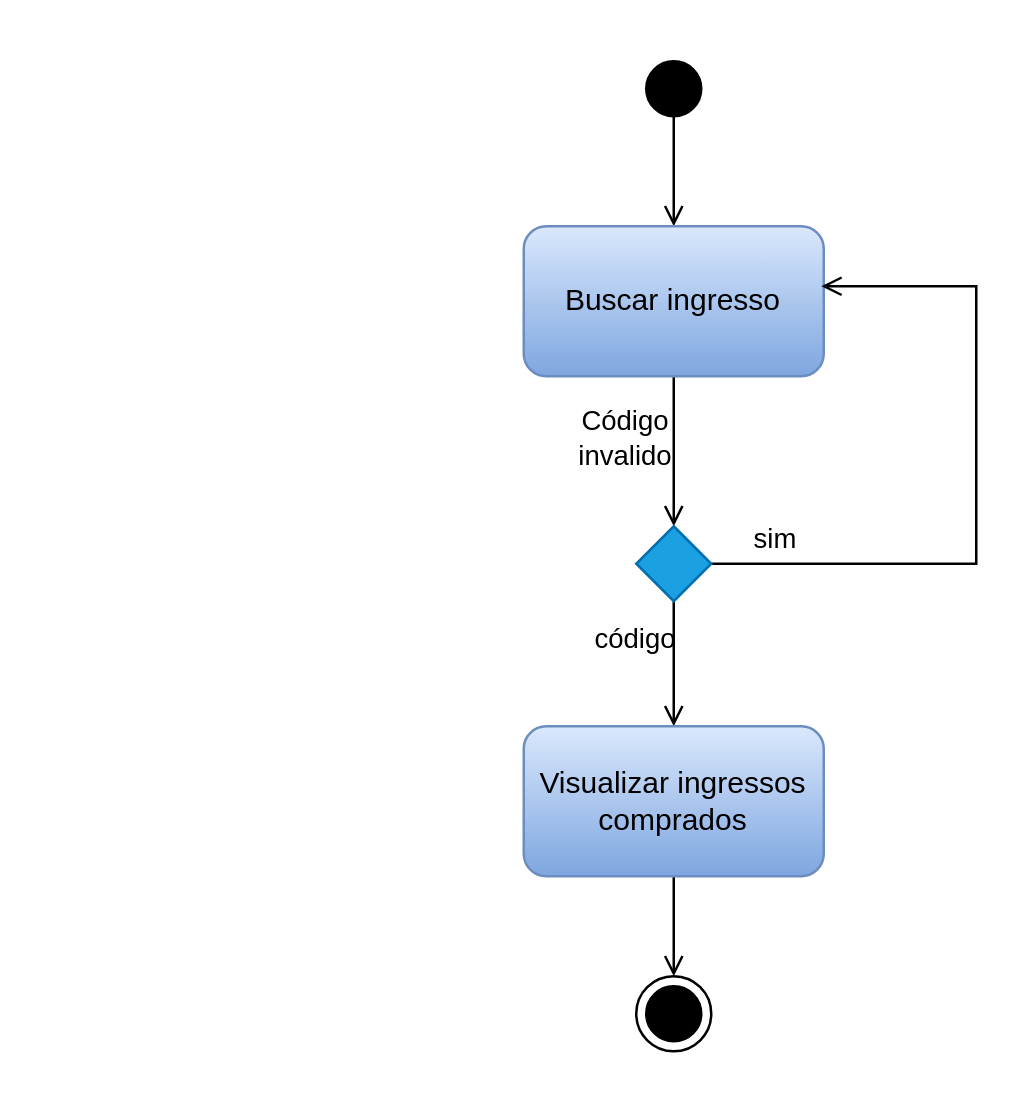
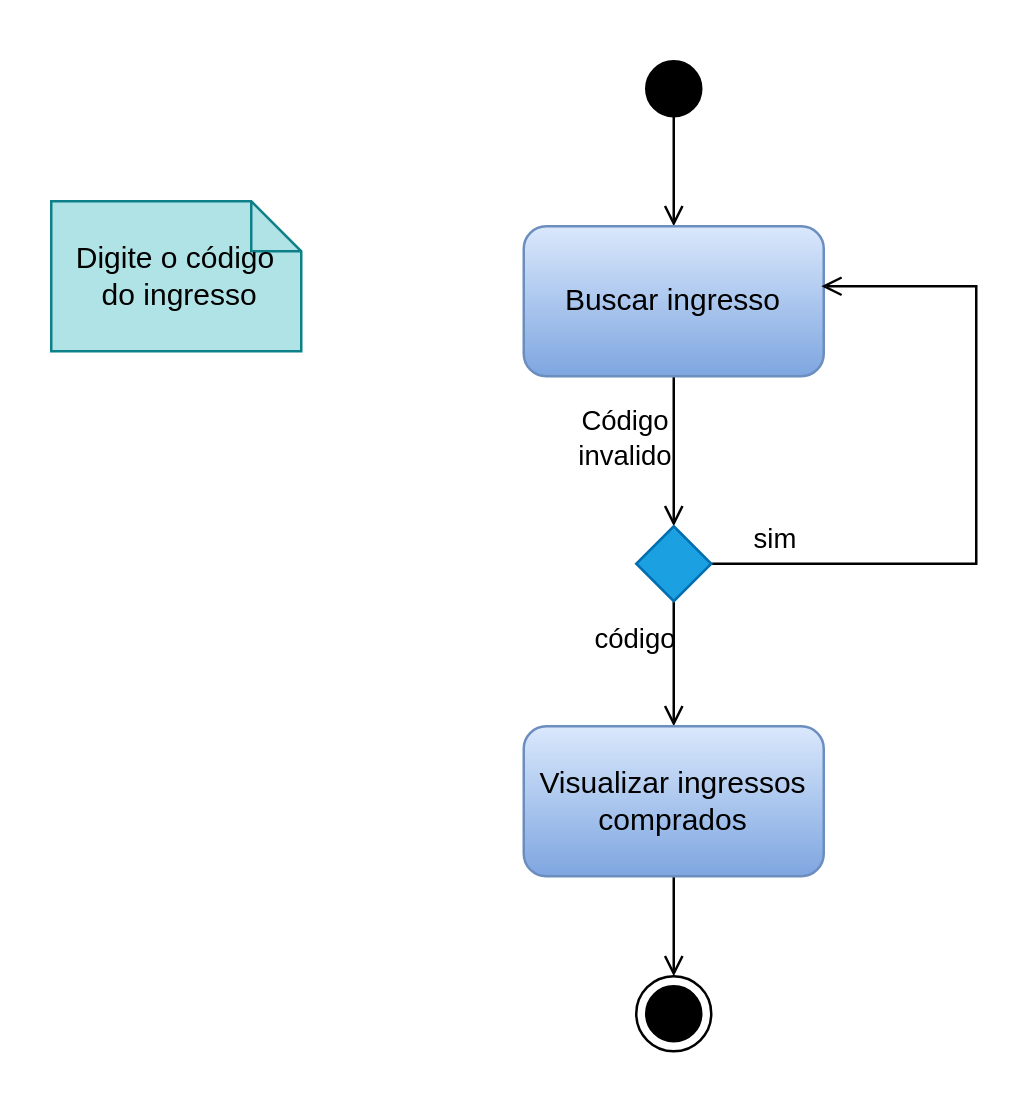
node "Digite o código do ingresso": added
